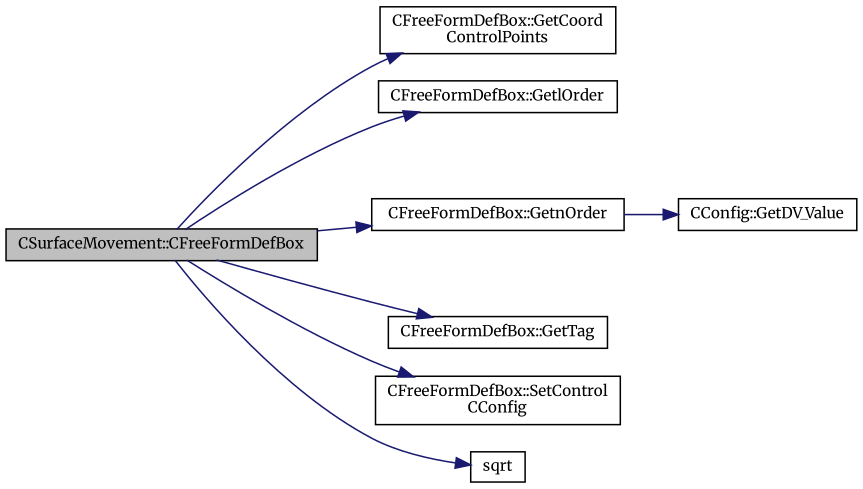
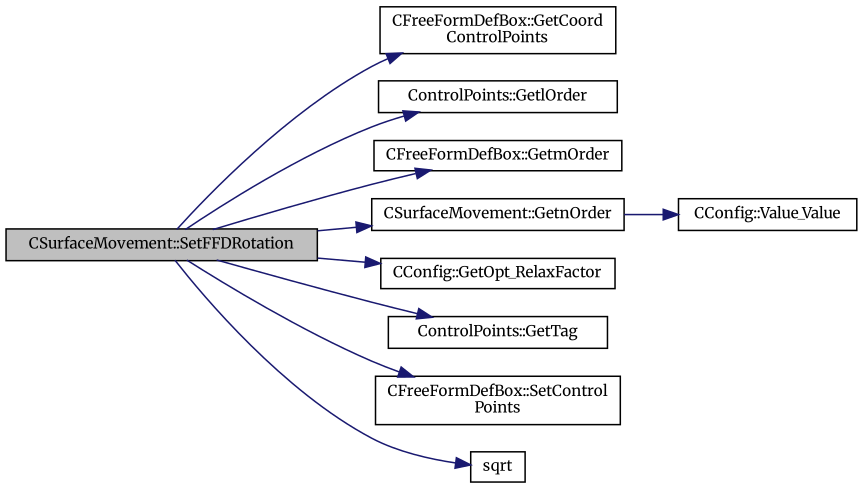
node "CFreeFormDefBox::GetlOrder": label "CFreeFormDefBox::GetlOrder" -> "ControlPoints::GetlOrder"
node "CFreeFormDefBox::GetmOrder": added
node "CFreeFormDefBox::GetnOrder": label "CFreeFormDefBox::GetnOrder" -> "CSurfaceMovement::GetnOrder"
node "CConfig::GetDV_Value": label "CConfig::GetDV_Value" -> "CConfig::Value_Value"
node "CSurfaceMovement::CFreeFormDefBox": label "CSurfaceMovement::CFreeFormDefBox" -> "CSurfaceMovement::SetFFDRotation"
node "CConfig::GetOpt_RelaxFactor": added
node "CFreeFormDefBox::GetTag": label "CFreeFormDefBox::GetTag" -> "ControlPoints::GetTag"
node "CFreeFormDefBox::SetControl CConfig": label "CFreeFormDefBox::SetControl CConfig" -> "CFreeFormDefBox::SetControl Points"
